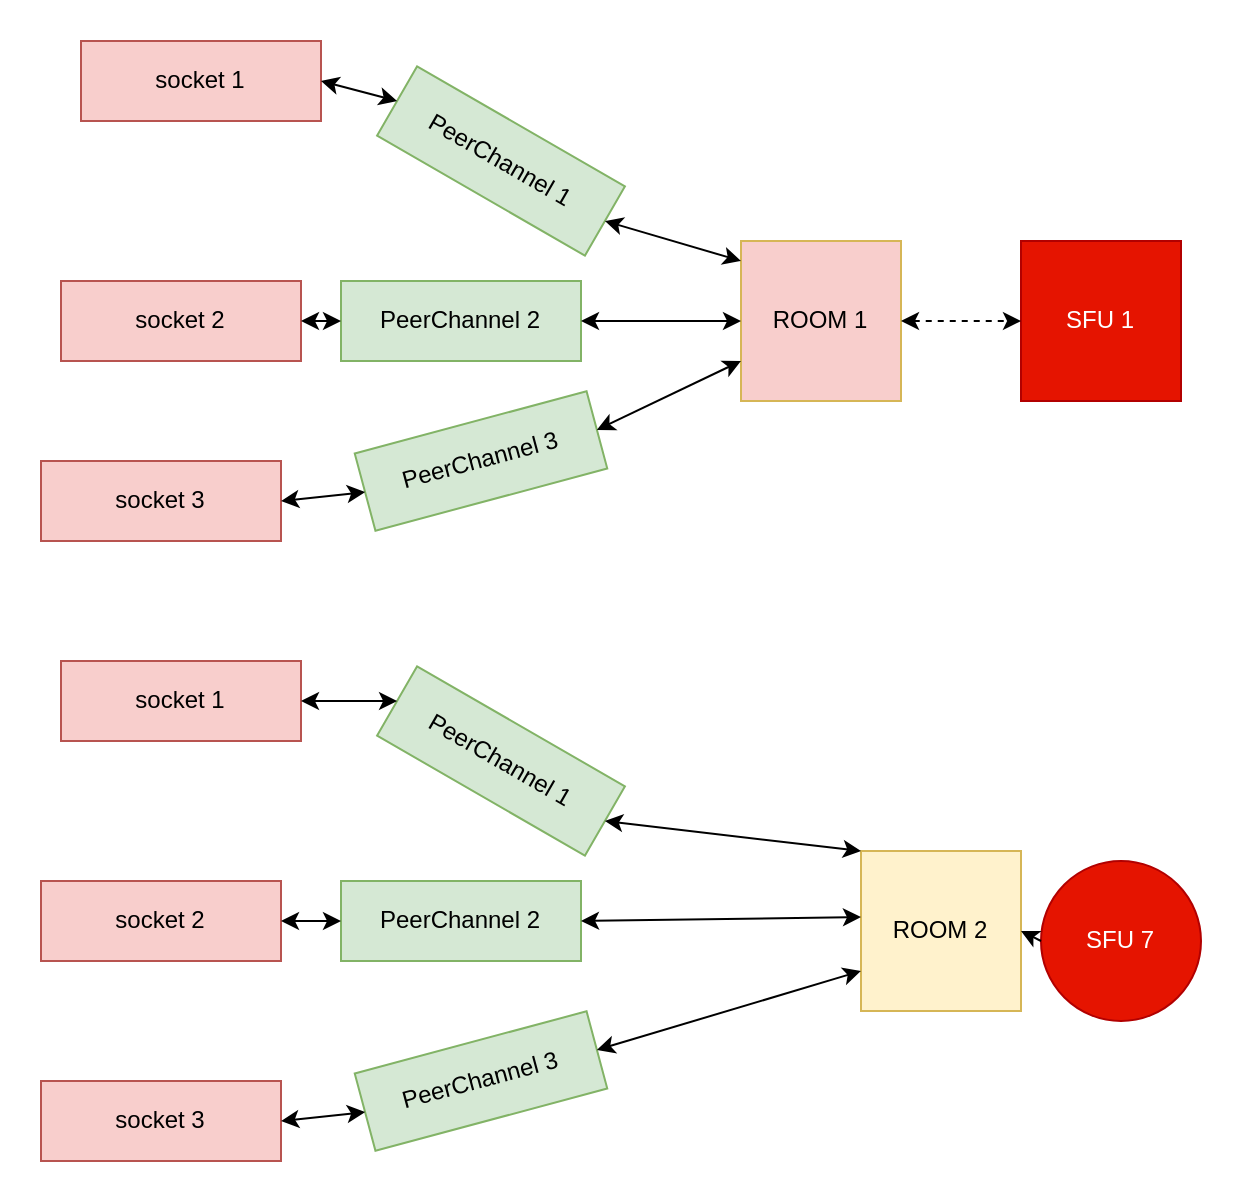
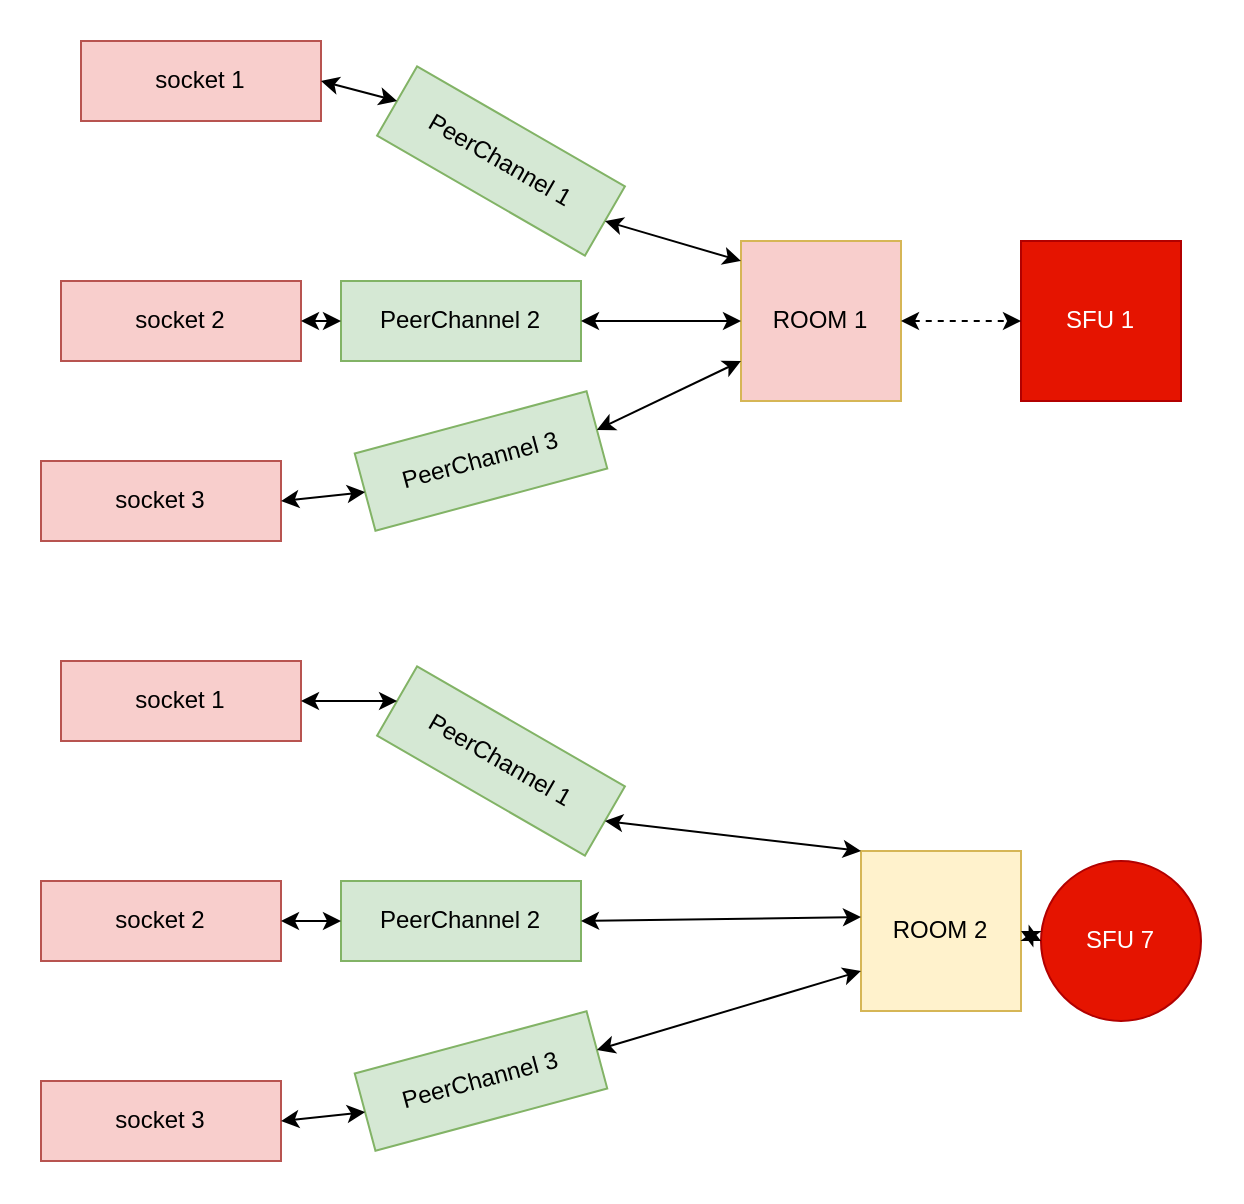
edge "SFU 7" -> "ROOM 2": arrowhead none -> classic
